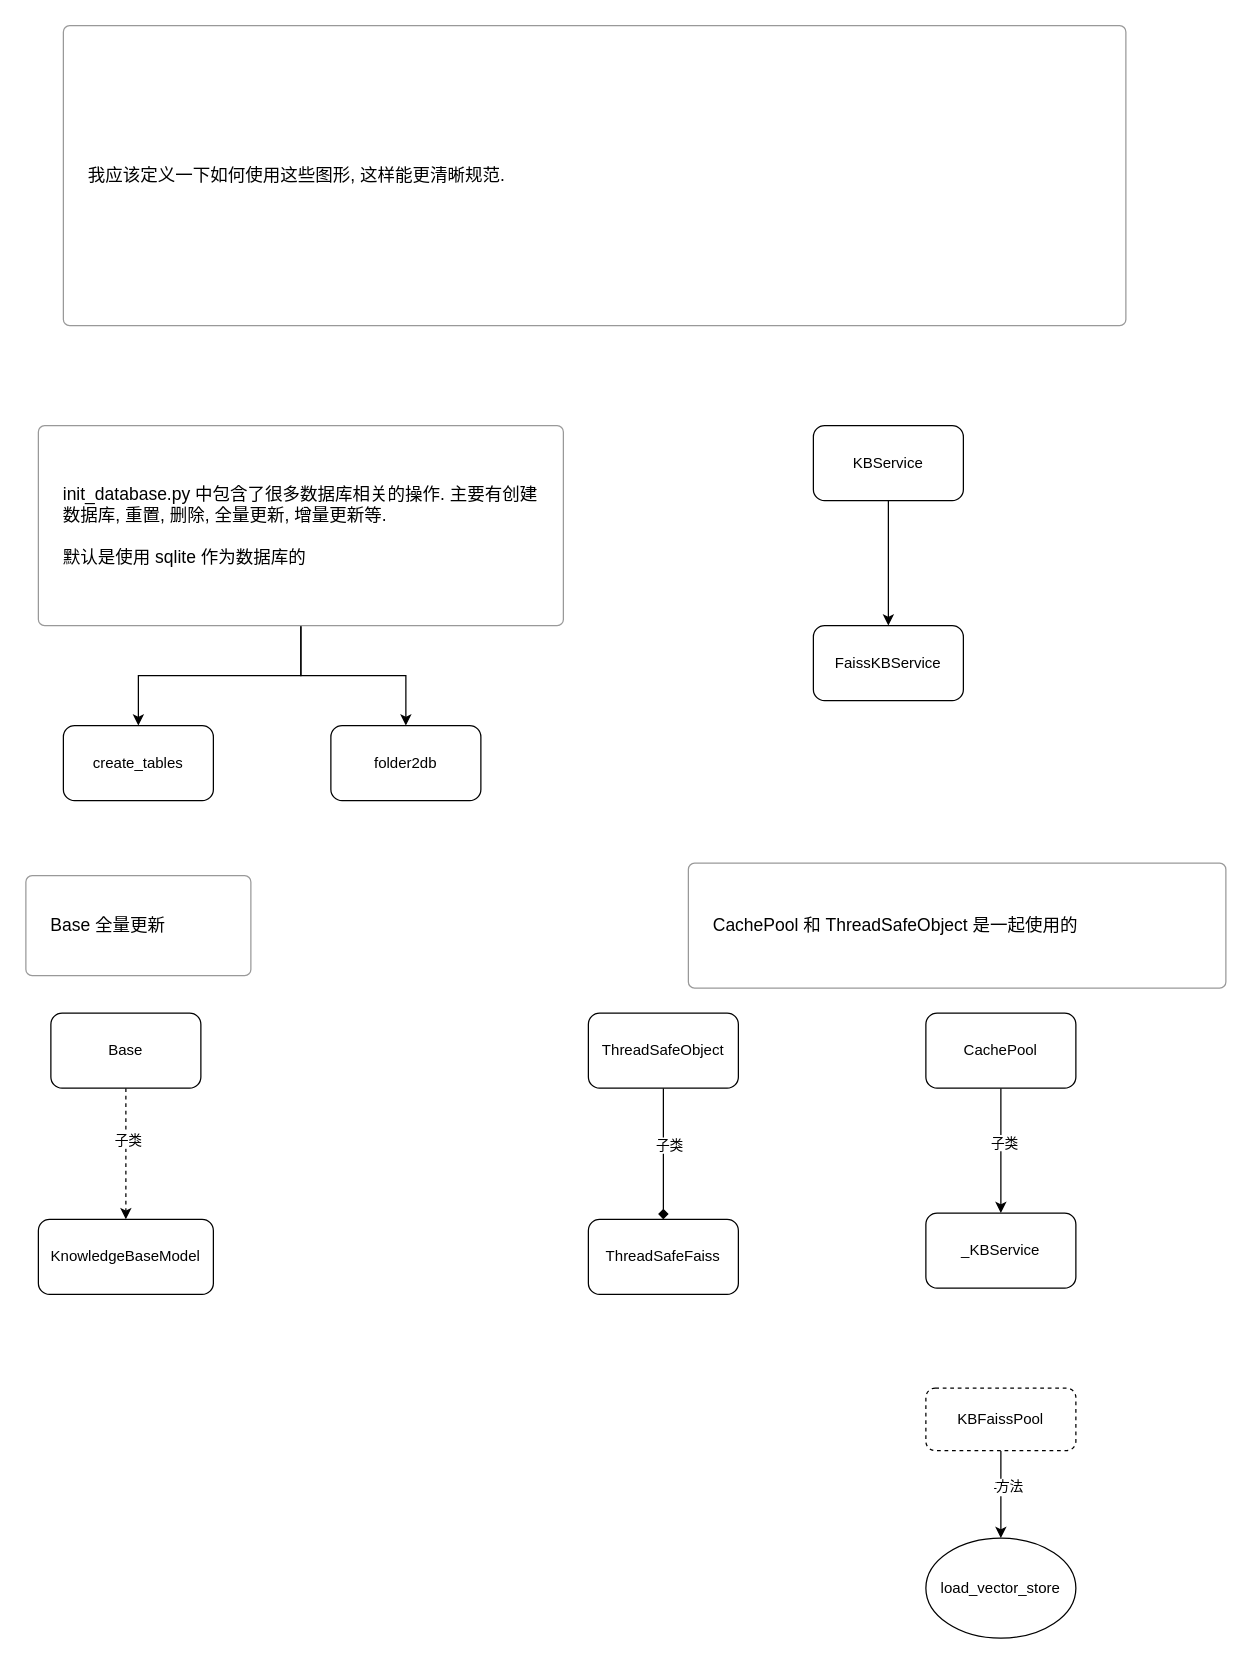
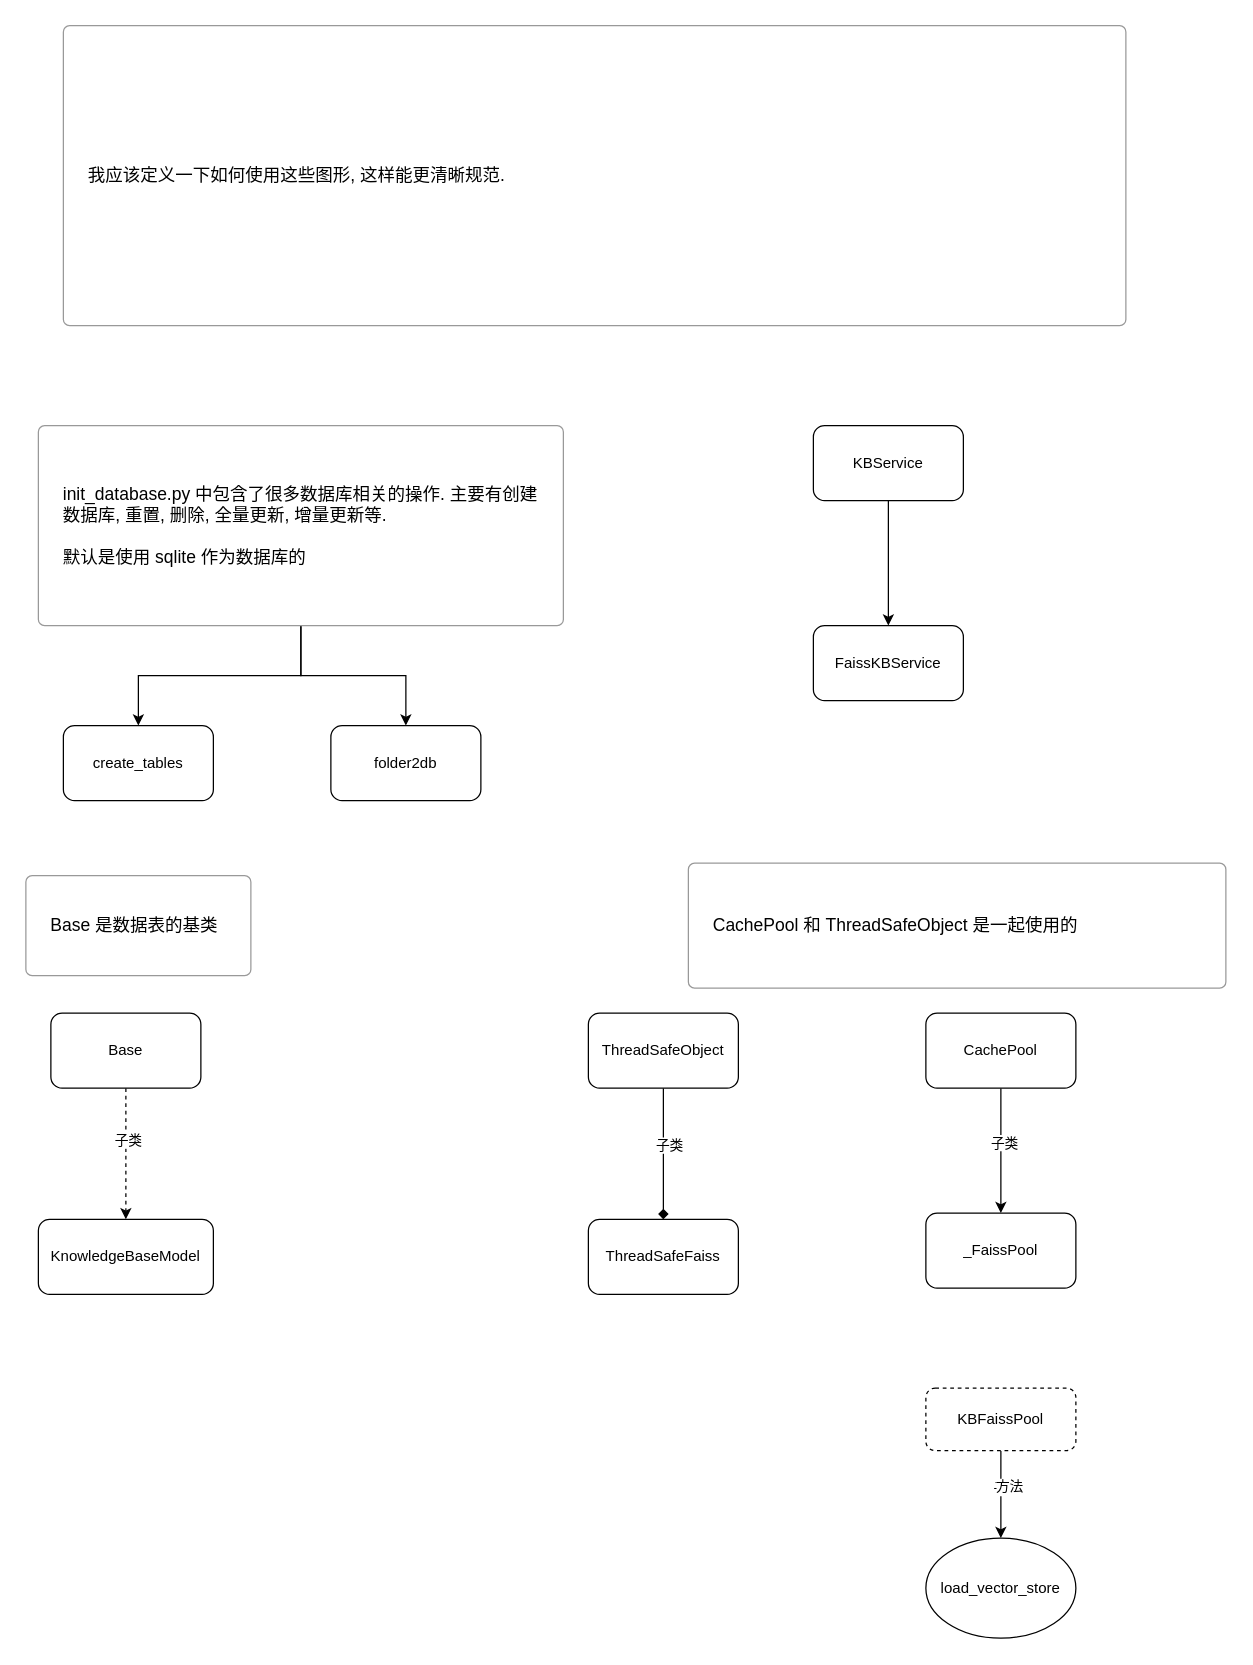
node "Base 全量更新": label "Base 全量更新" -> "Base 是数据表的基类"
node "_KBService": label "_KBService" -> "_FaissPool"
